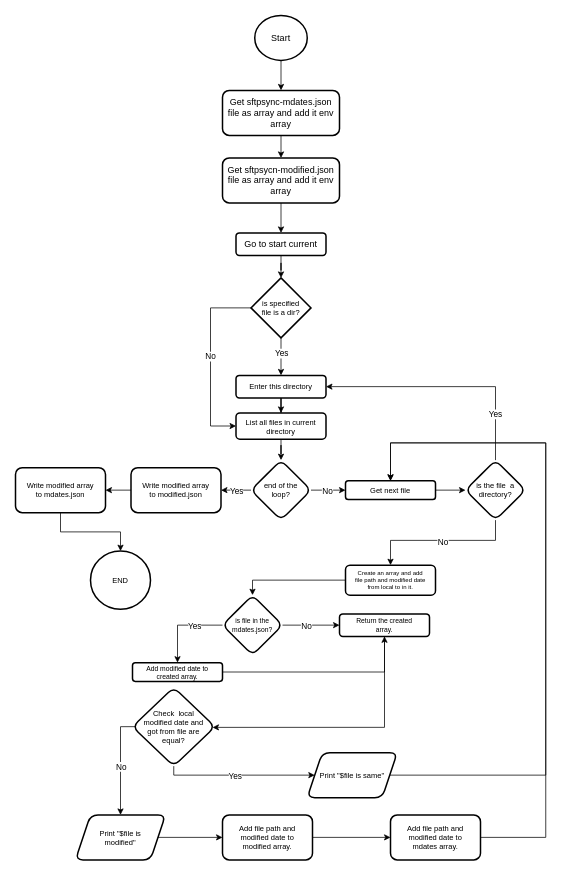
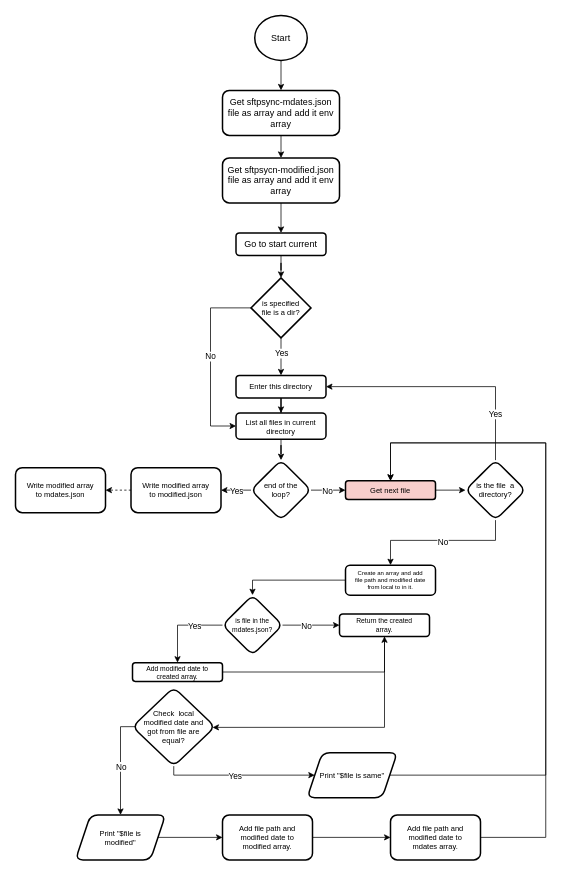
edge "Write modified array to modified.json" -> "Write modified array to mdates.json": style solid -> dashed
node "Get next file": fillcolor #ffffff -> #f8cecc
edge "Write modified array to mdates.json" -> "END": removed
node "END": removed
